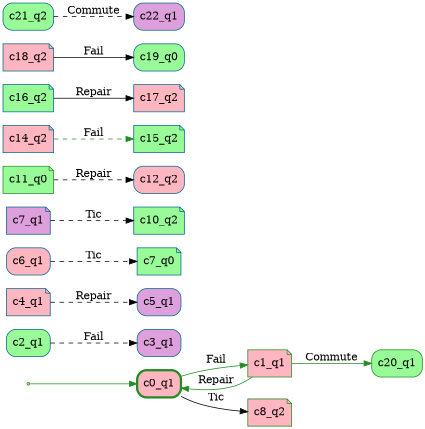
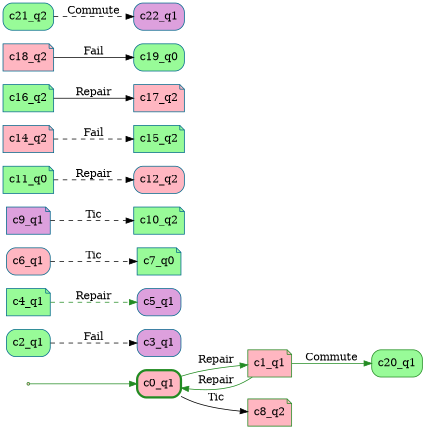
edge "c14_q2" -> "c15_q2": color forestgreen -> black
node "c11_q0": color forestgreen -> deepskyblue4
node "c7_q1": label "c7_q1" -> "c9_q1"
node "c4_q1": fillcolor lightpink -> palegreen
edge "c4_q1" -> "c5_q1": color black -> forestgreen
edge "c0_q1" -> "c1_q1": label "Fail" -> "Repair"
